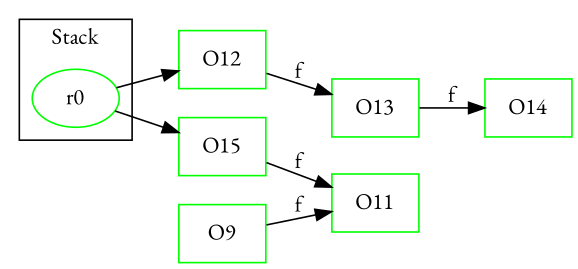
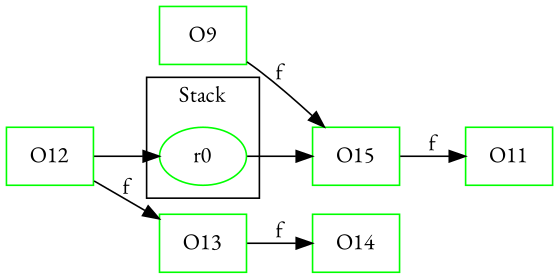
edge "r0" -> "O12": reversed
edge "O9" -> "O11": now "O9" -> "O15"
